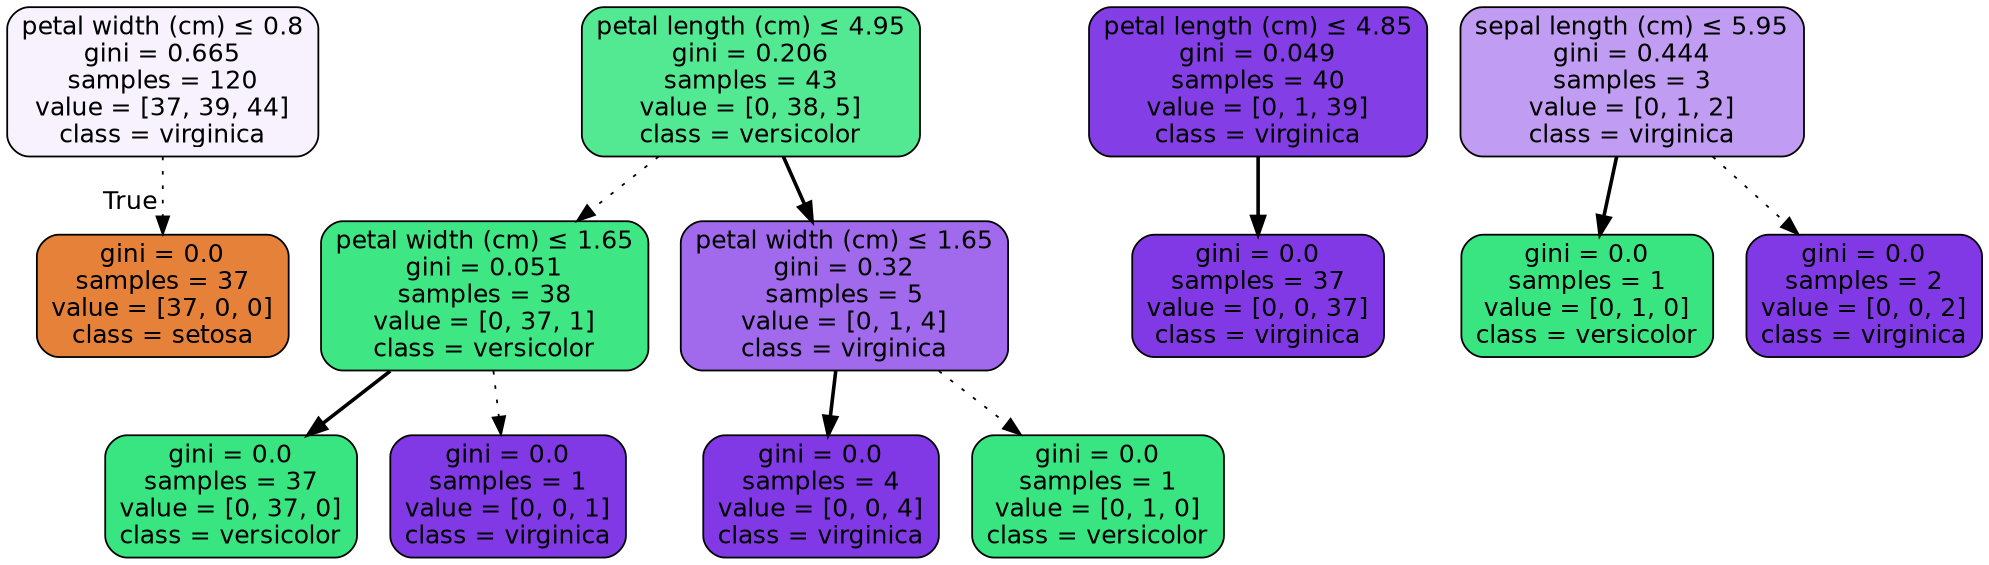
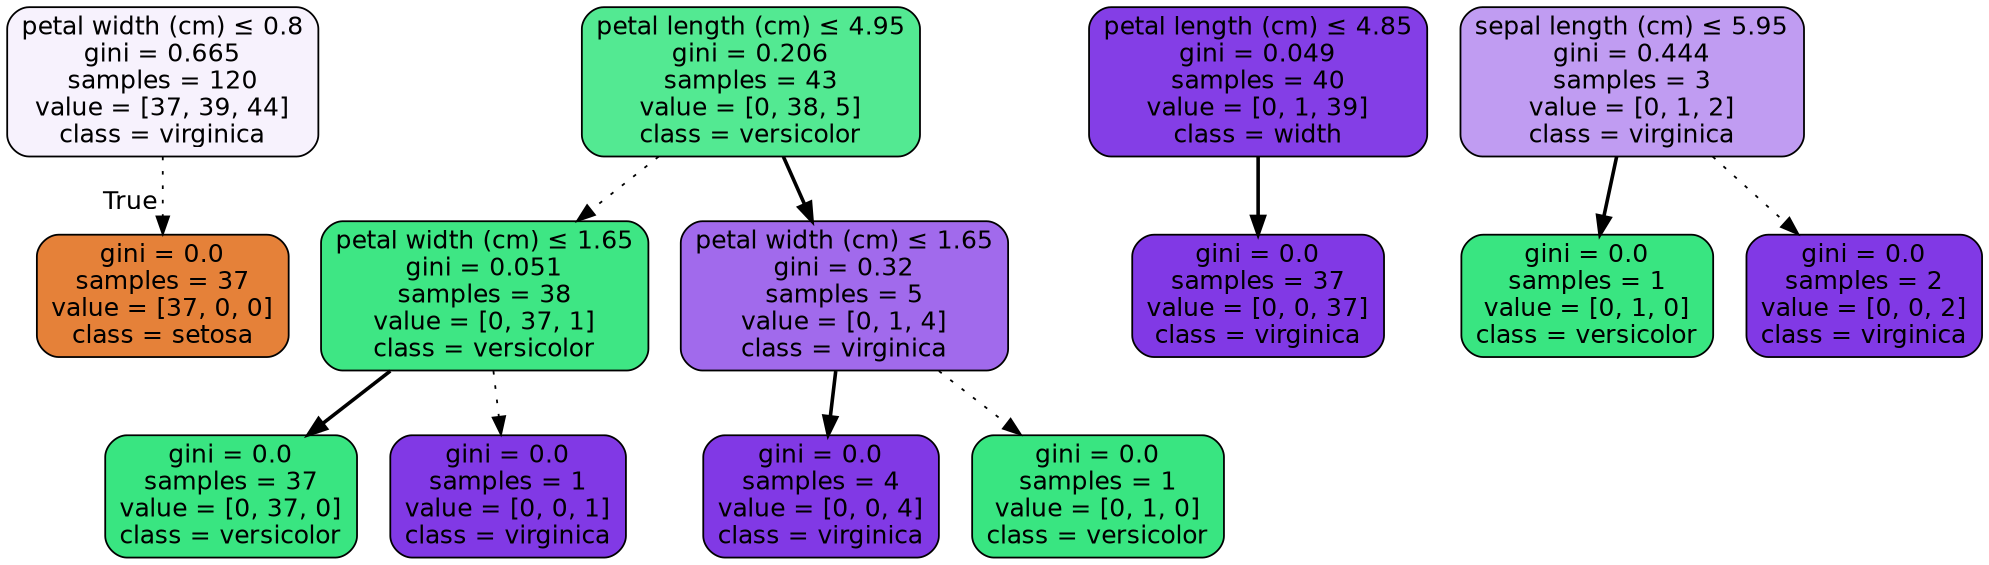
node "petal length (cm) ≤ 4.85": text "class = virginica" -> "class = width"
